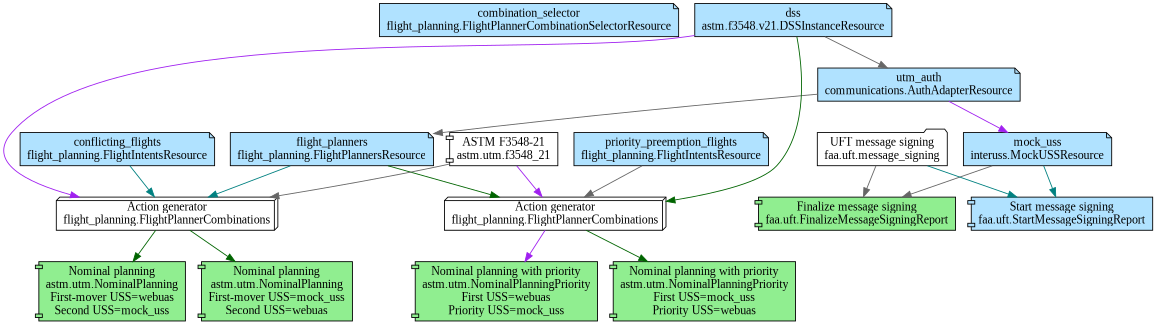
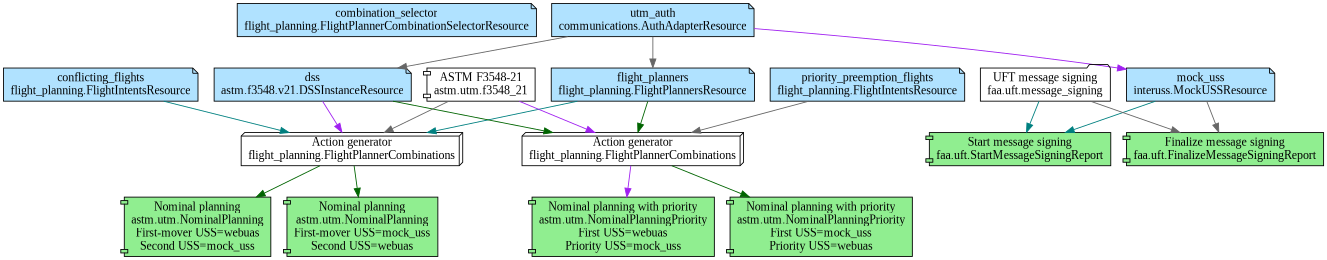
edge "dss astm.f3548.v21.DSSInstanceResource" -> "utm_auth communications.AuthAdapterResource": reversed
node "Start message signing faa.uft.StartMessageSigningReport": fillcolor lightskyblue1 -> lightgreen
